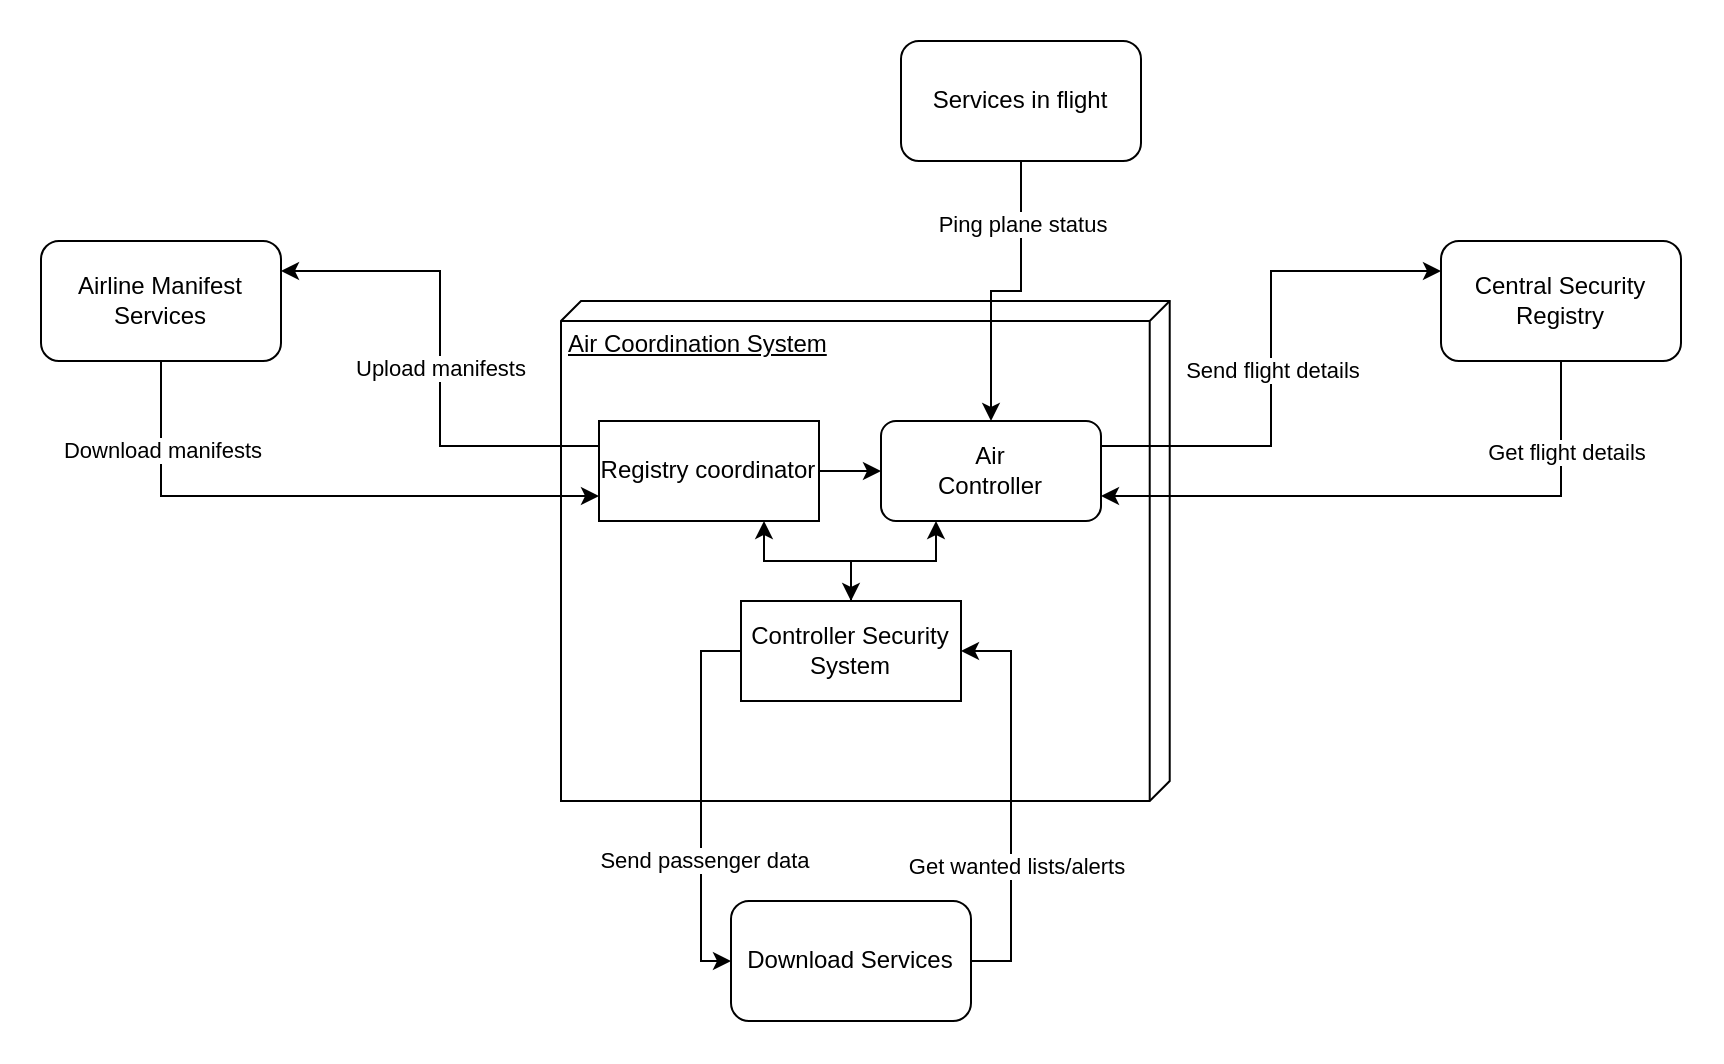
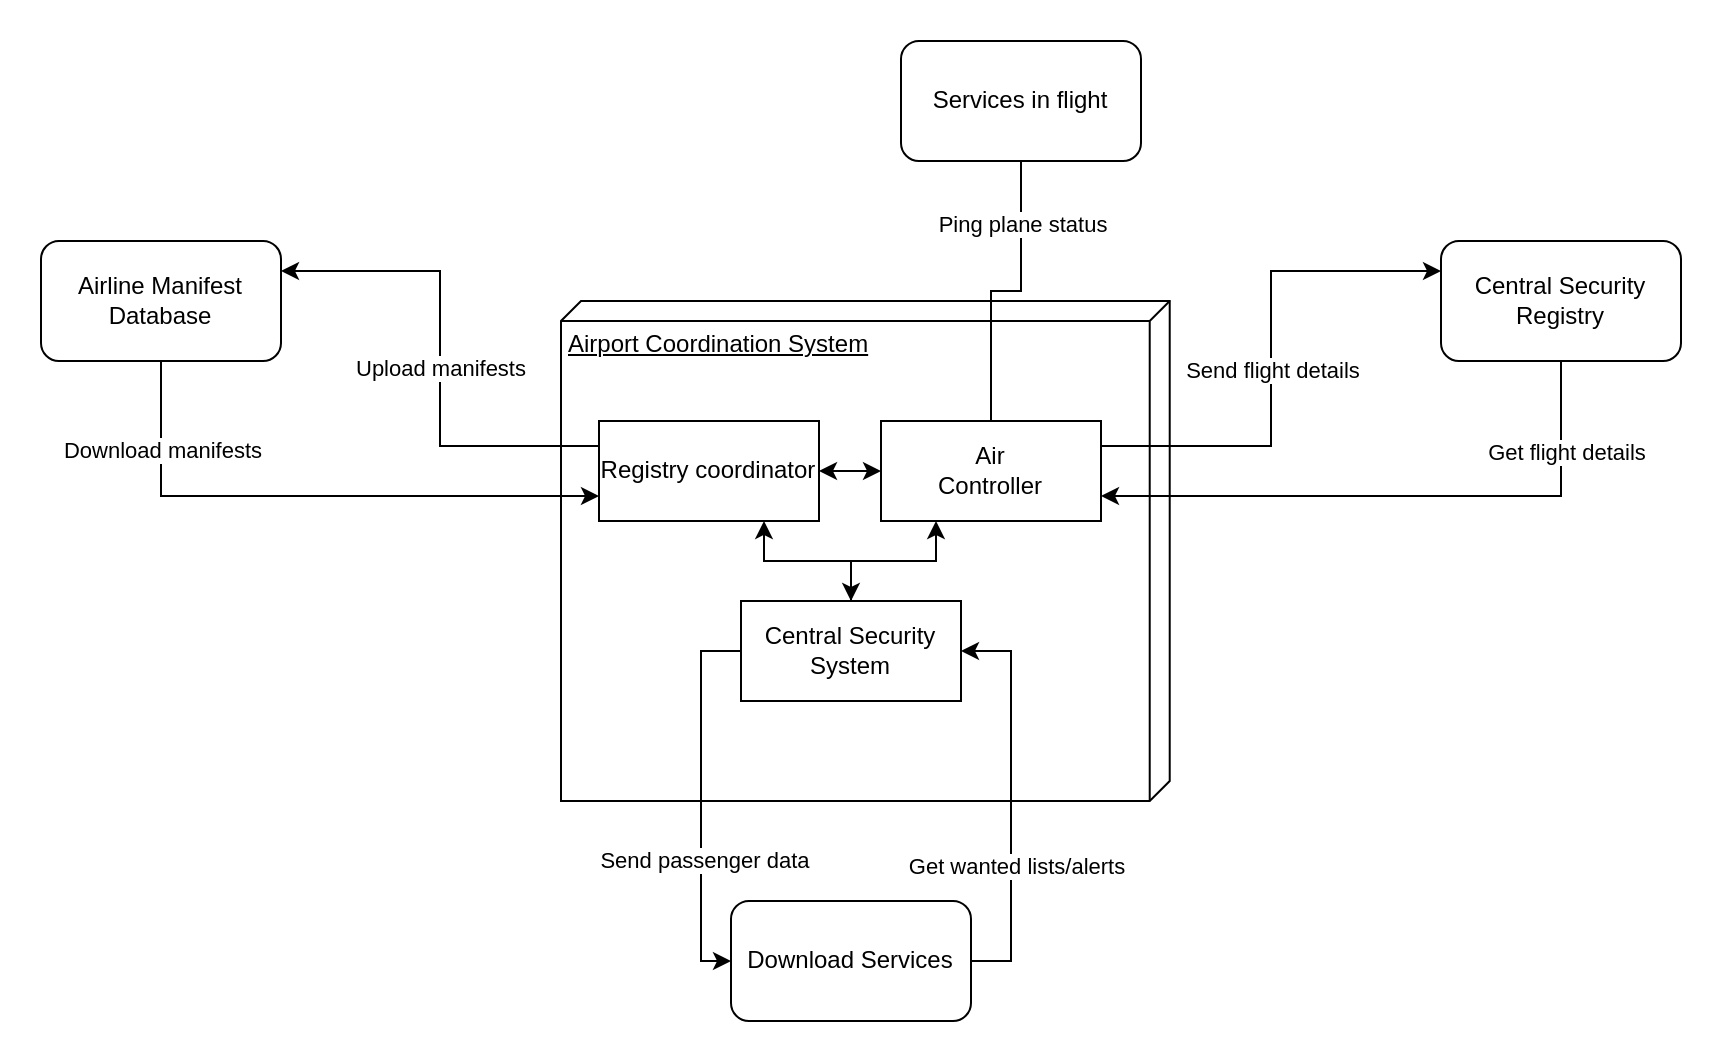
node "Airline Manifest Services": label "Airline Manifest Services" -> "Airline Manifest Database"
node "Air Coordination System": label "Air Coordination System" -> "Airport Coordination System"
edge "Services in flight" -> "Air Controller": arrowhead classic -> none
edge "Registry coordinator" -> "Air Controller": arrowhead none -> classic
node "Air Controller": shape rounded rectangle -> rectangle
node "Controller Security System": label "Controller Security System" -> "Central Security System"
